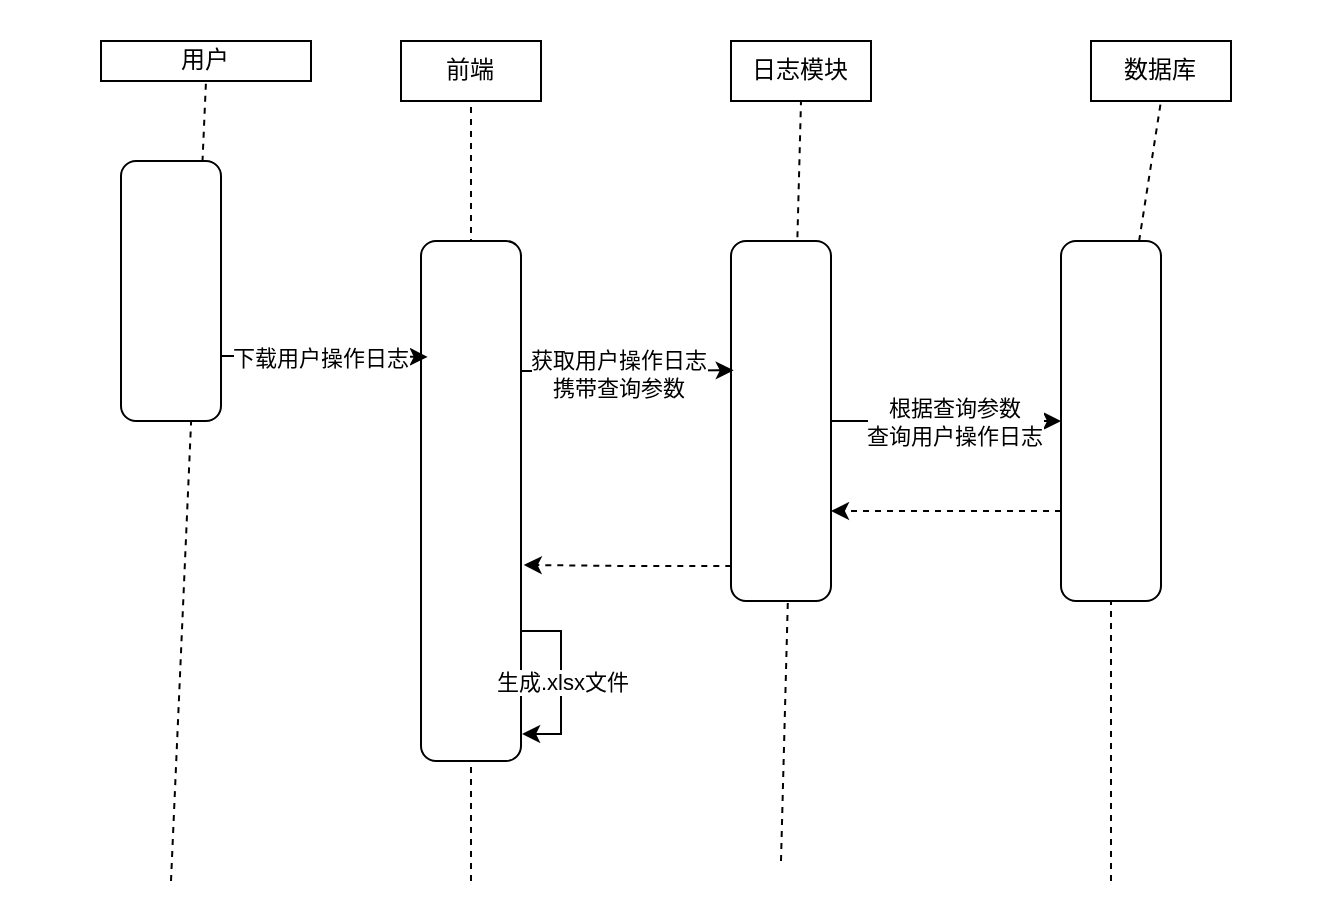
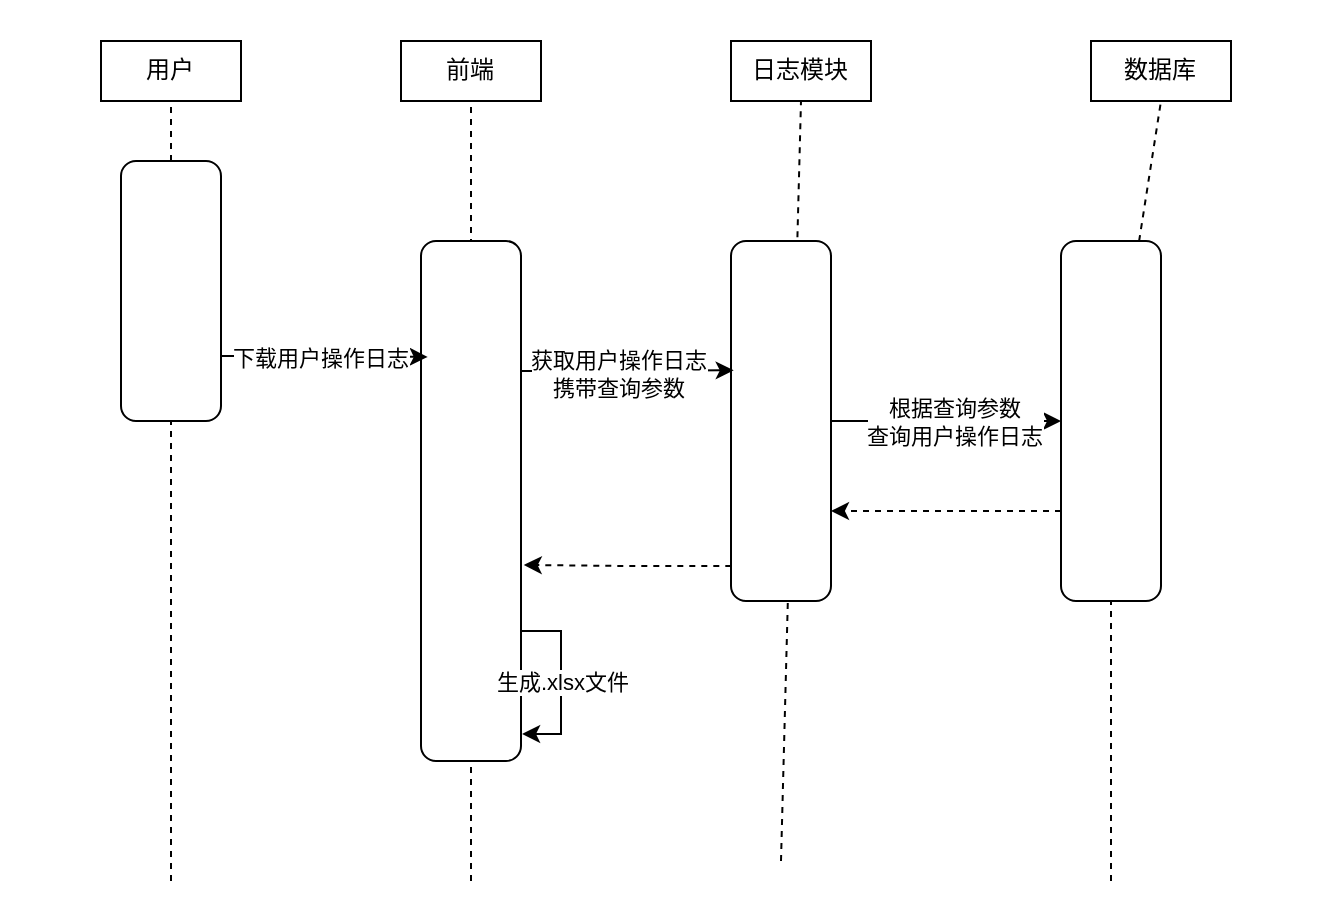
node "用户": size 210x40 -> 140x60
